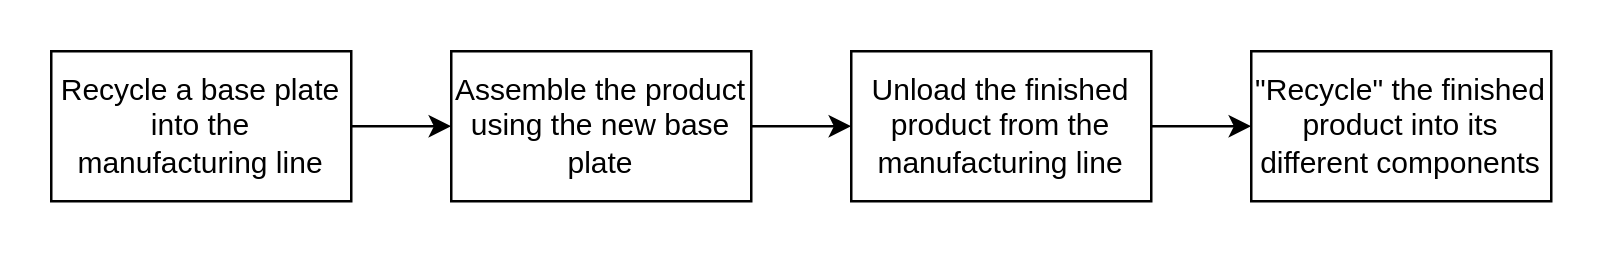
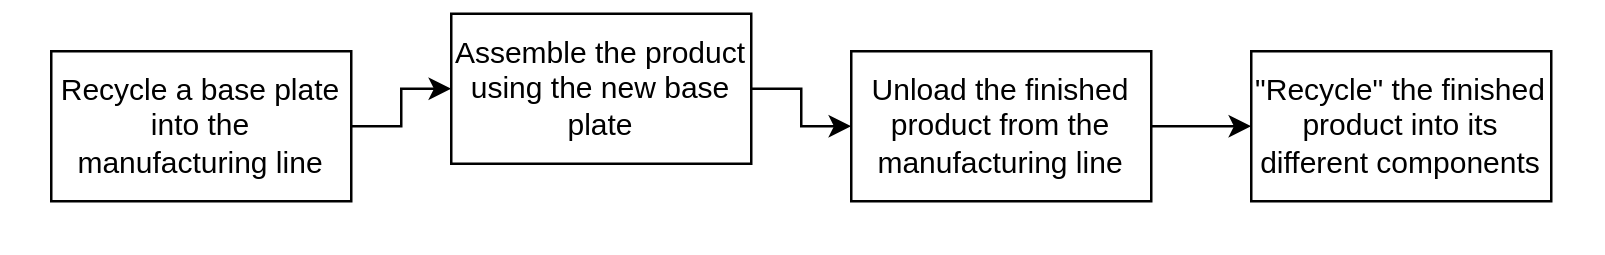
node "Assemble the product using the new base plate": moved (601, 126) -> (601, 89)
